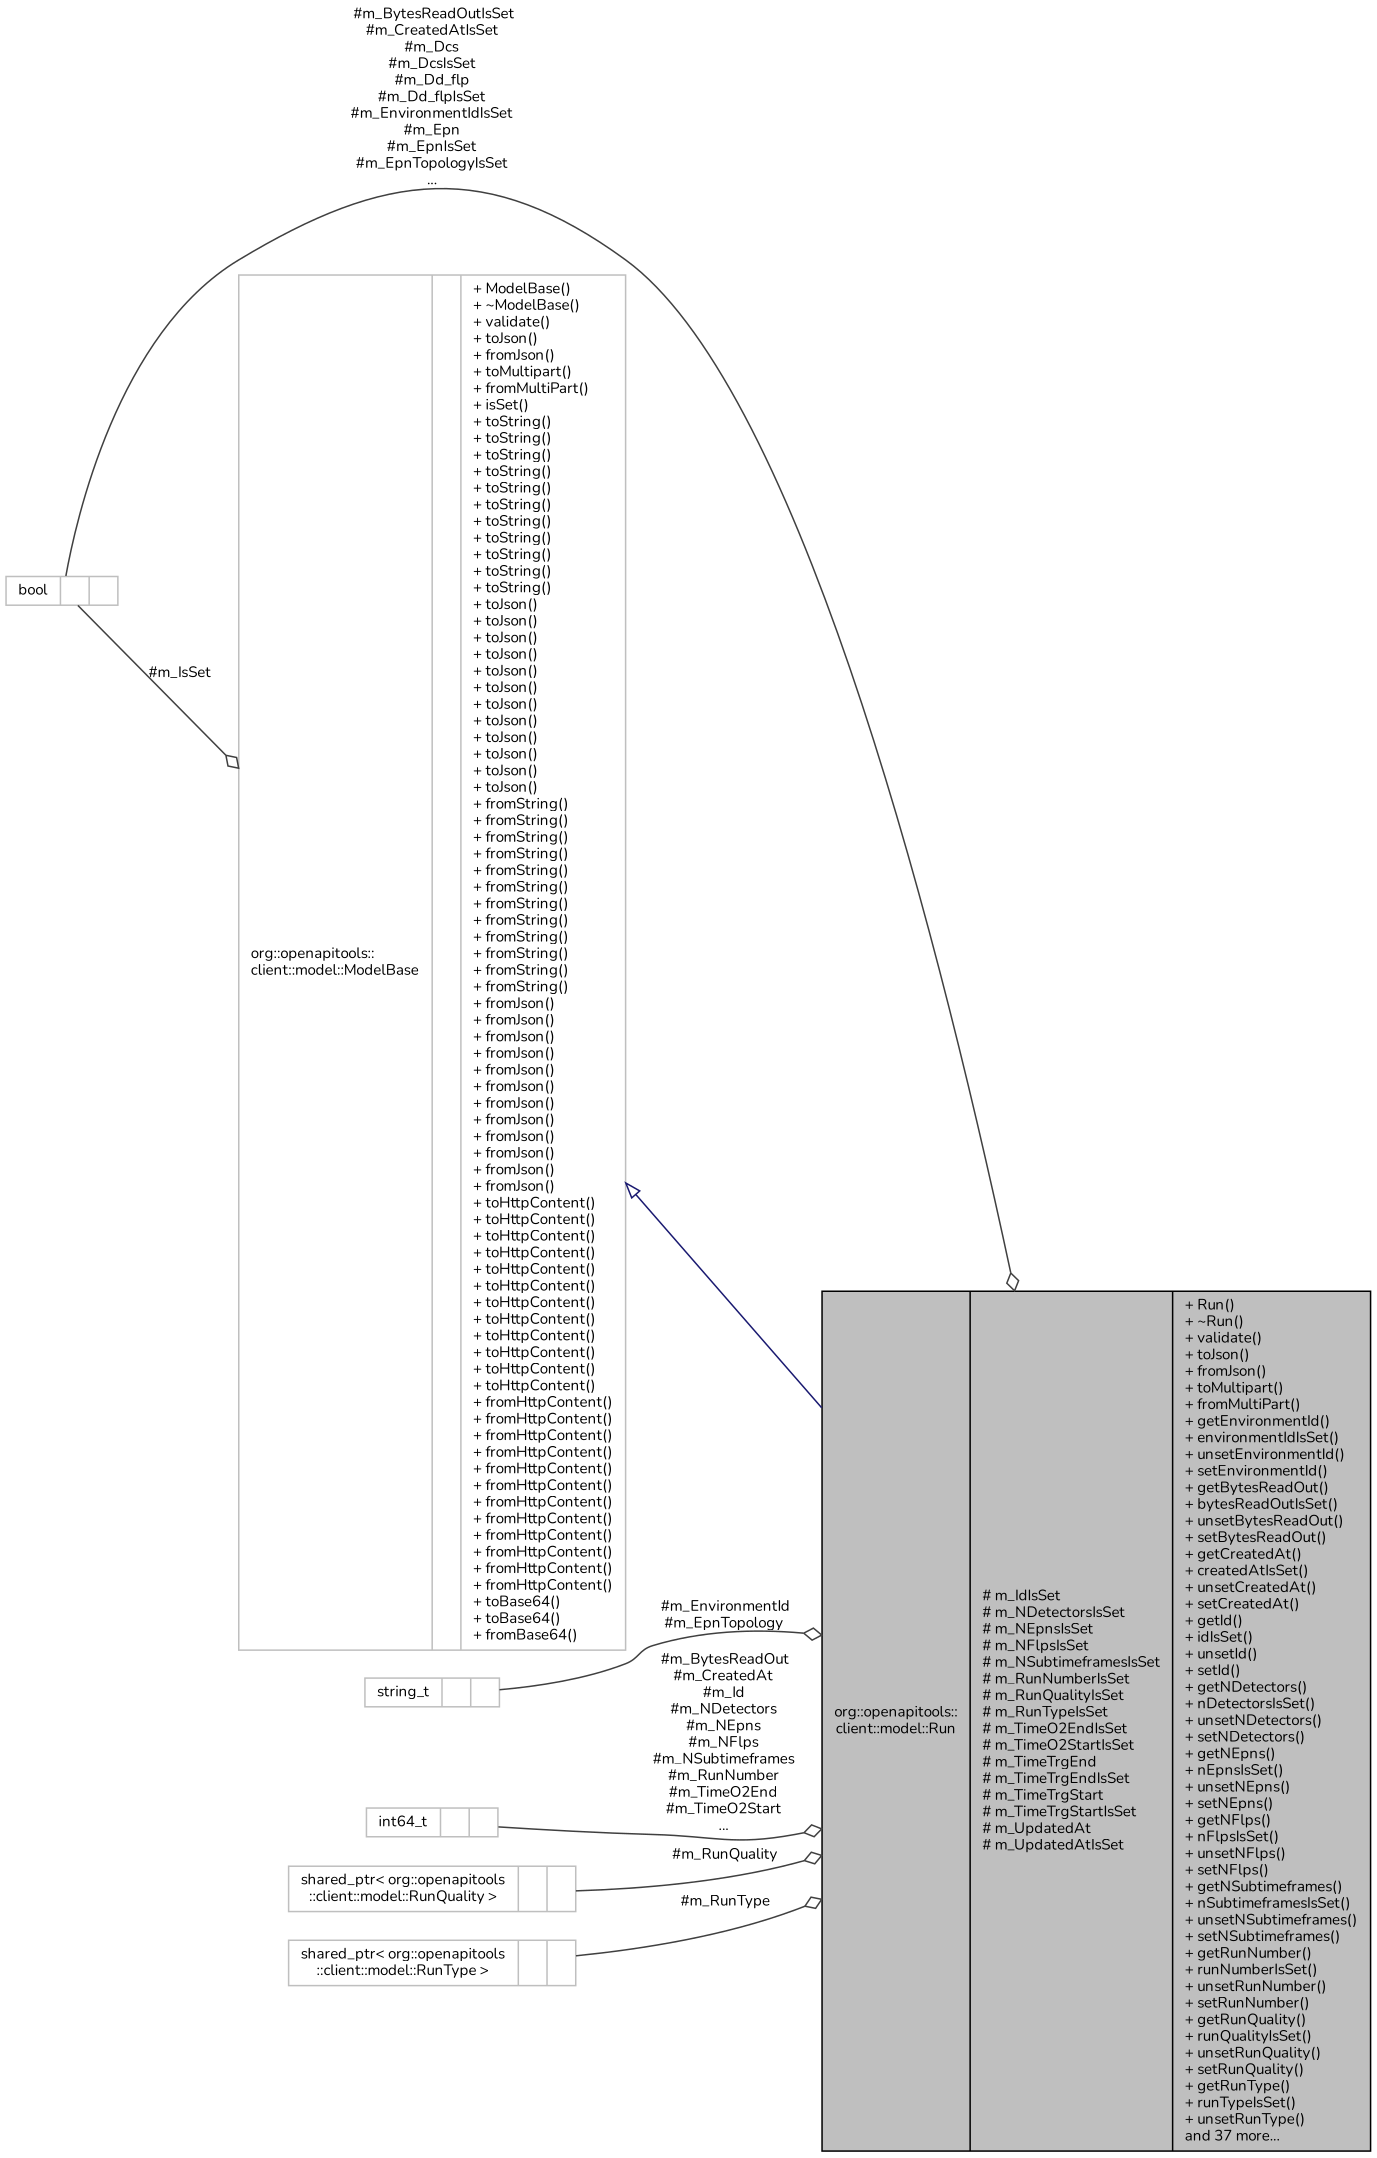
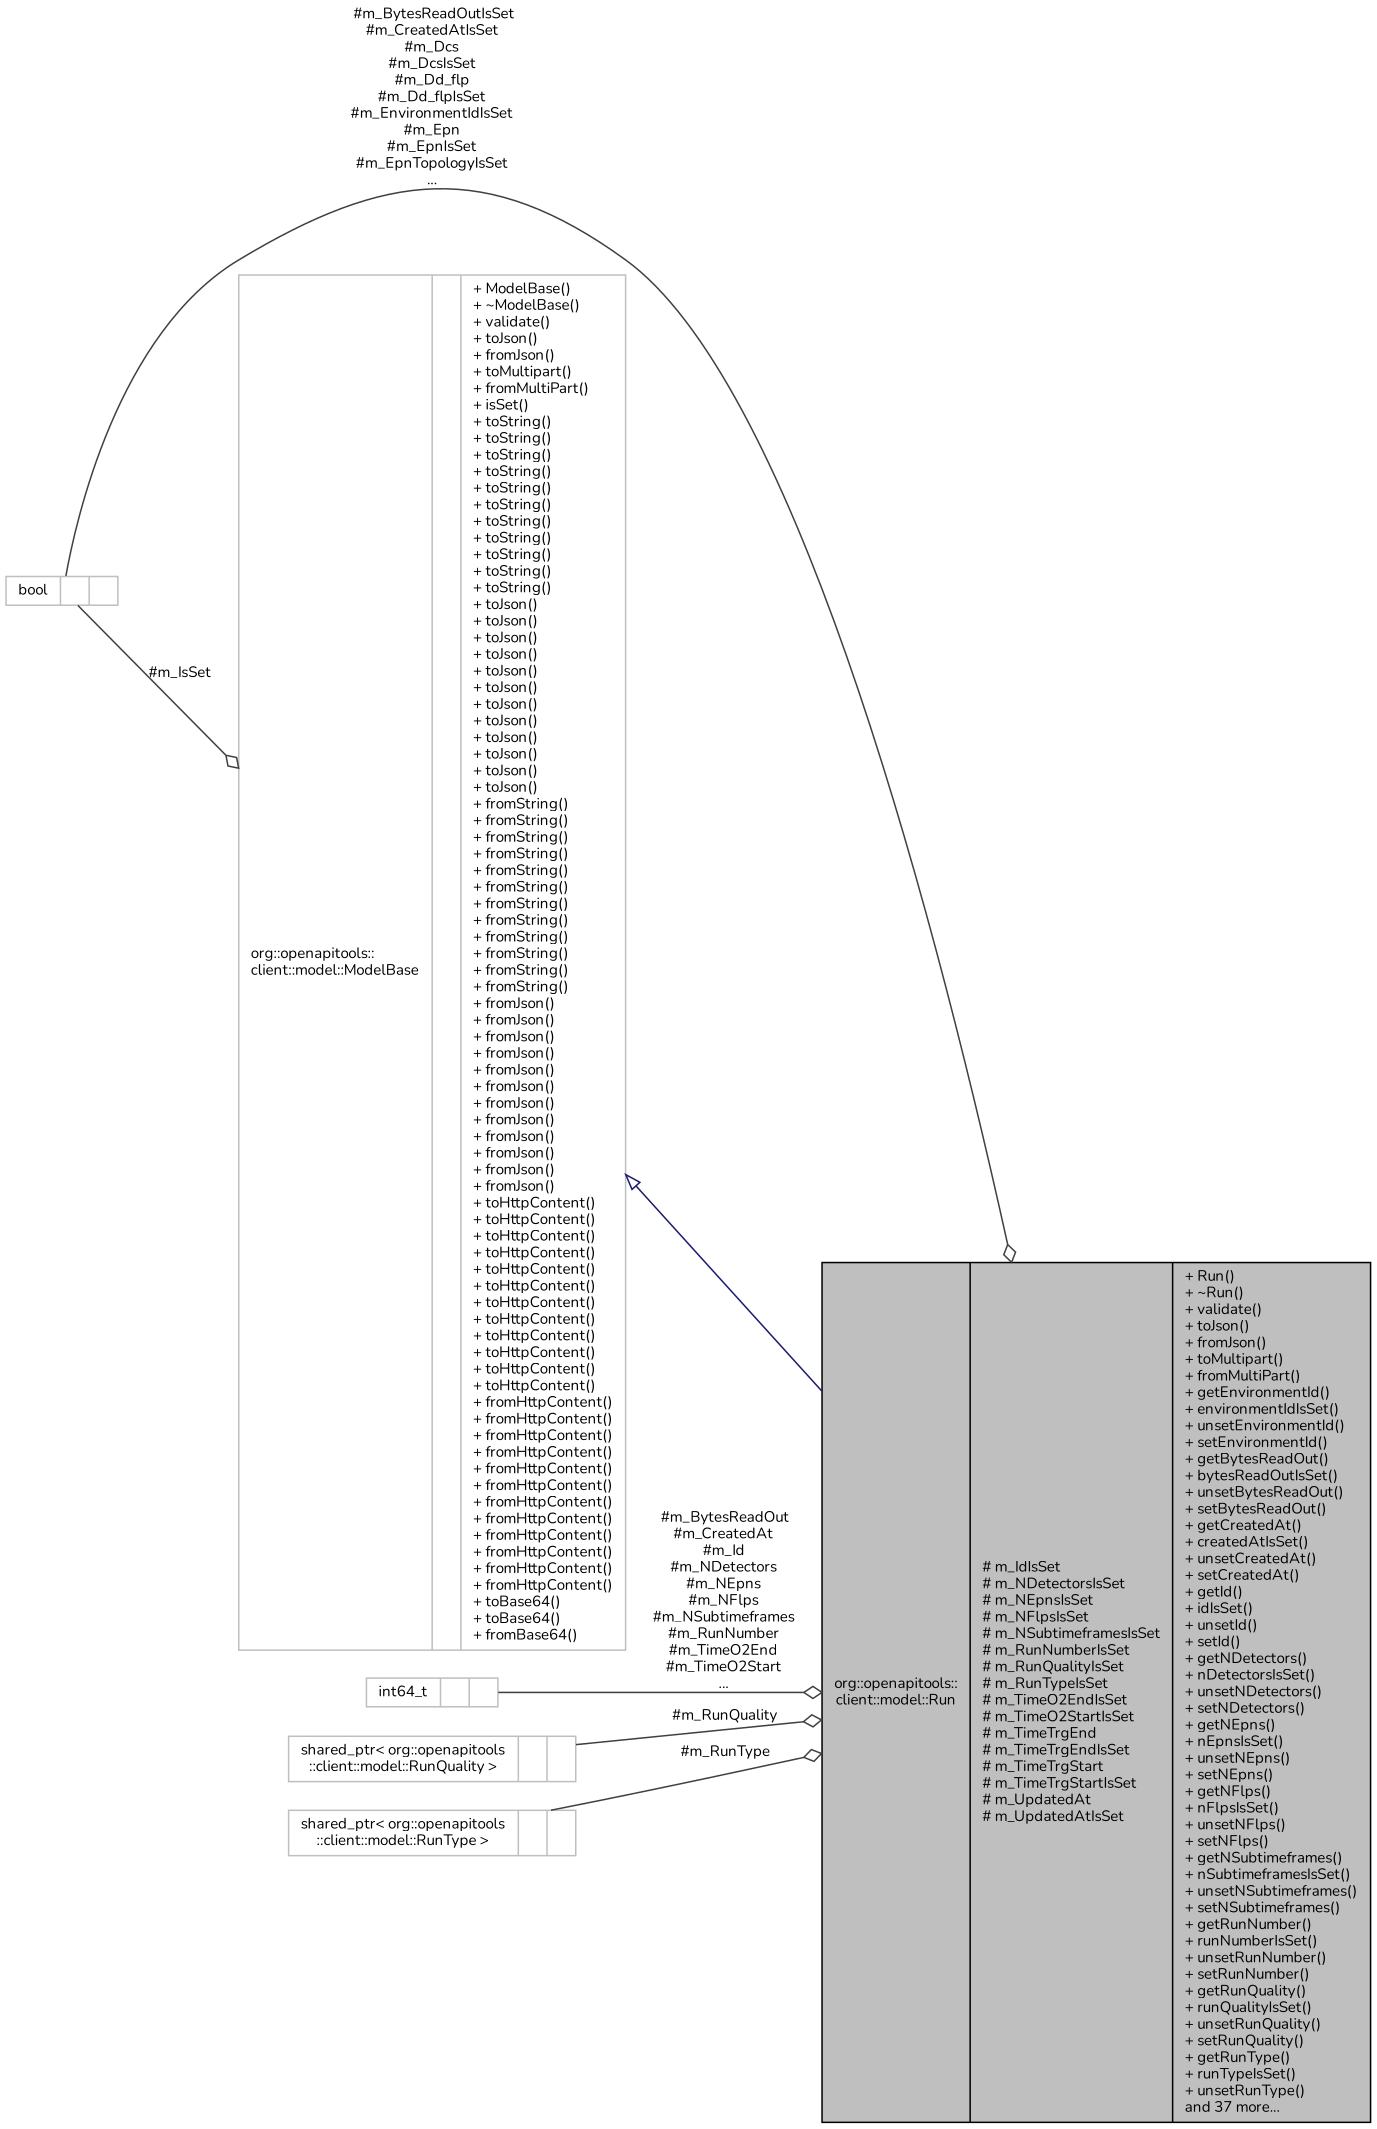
node "string_t": removed
